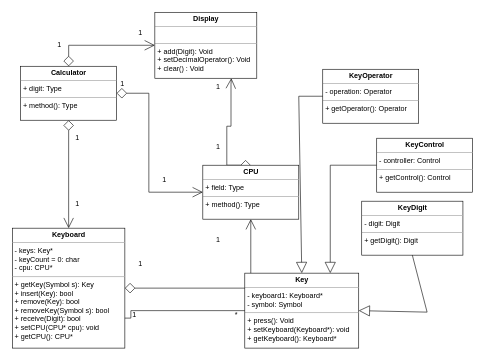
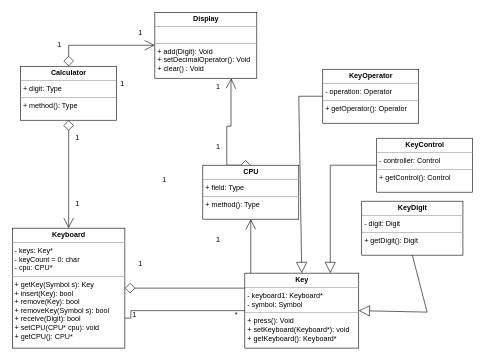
edge "Calculator + digit: Type + method(): Type" -- "CPU + field: Type + method(): Type": removed
